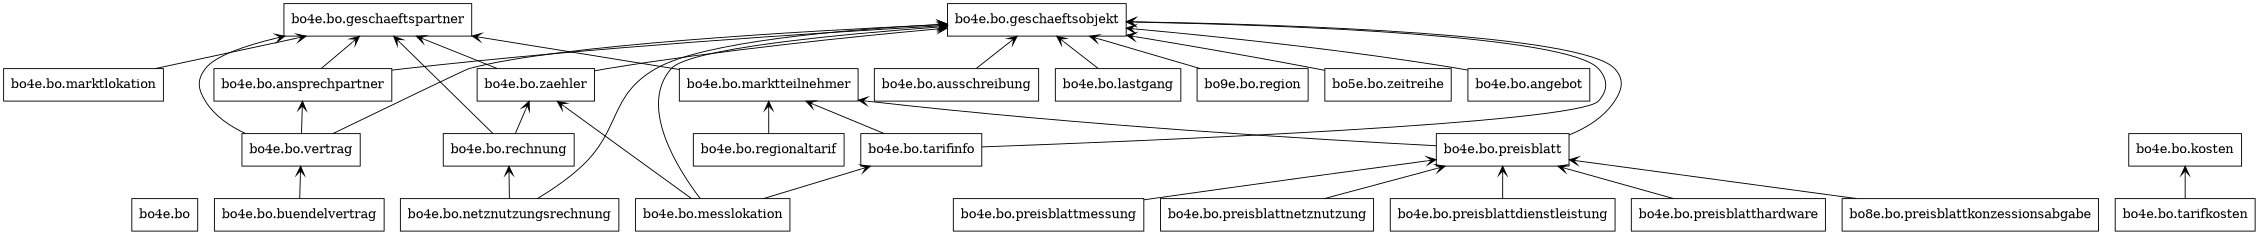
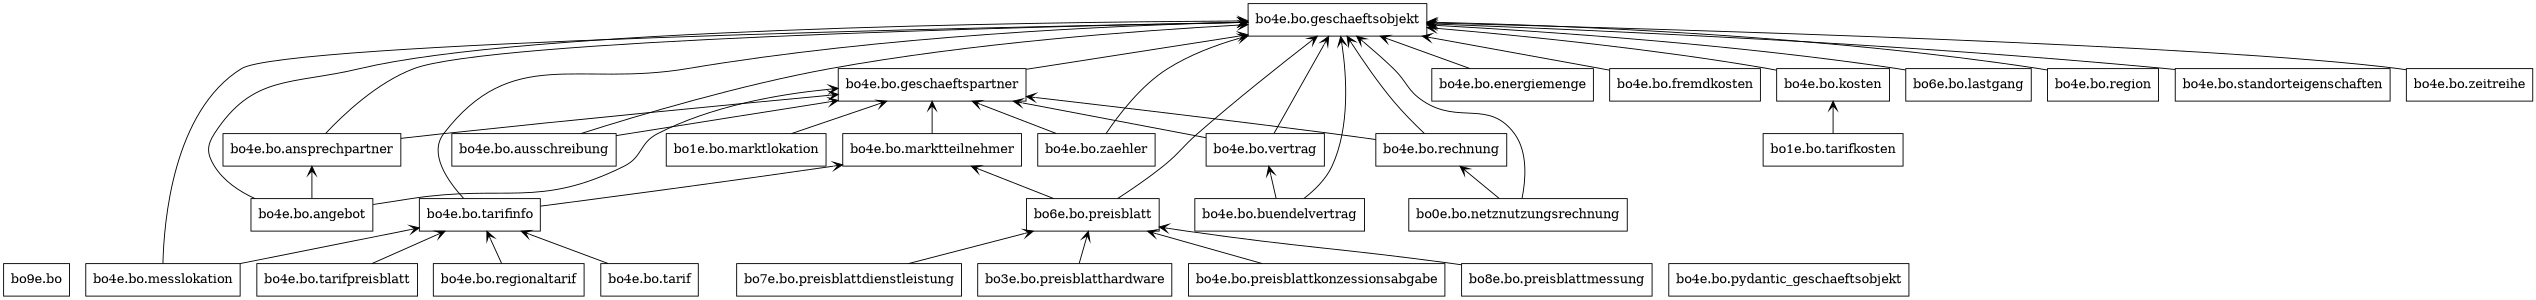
edge "bo4e.bo.kosten" -> "bo4e.bo.geschaeftsobjekt": added
edge "bo4e.bo.geschaeftspartner" -> "bo4e.bo.geschaeftsobjekt": added
node "bo4e.bo.marktlokation": label "bo4e.bo.marktlokation" -> "bo1e.bo.marktlokation"
node "bo4e.bo.lastgang": label "bo4e.bo.lastgang" -> "bo6e.bo.lastgang"
node "bo9e.bo.region": label "bo9e.bo.region" -> "bo4e.bo.region"
node "bo5e.bo.zeitreihe": label "bo5e.bo.zeitreihe" -> "bo4e.bo.zeitreihe"
node "bo4e.bo.energiemenge": added
node "bo4e.bo.fremdkosten": added
node "bo4e.bo.standorteigenschaften": added
edge "bo4e.bo.ausschreibung" -> "bo4e.bo.geschaeftspartner": added
edge "bo4e.bo.vertrag" -> "bo4e.bo.ansprechpartner": now "bo4e.bo.angebot" -> "bo4e.bo.ansprechpartner"
edge "bo4e.bo.rechnung" -> "bo4e.bo.zaehler": now "bo4e.bo.rechnung" -> "bo4e.bo.geschaeftsobjekt"
edge "bo4e.bo.regionaltarif" -> "bo4e.bo.marktteilnehmer": now "bo4e.bo.regionaltarif" -> "bo4e.bo.tarifinfo"
edge "bo4e.bo.buendelvertrag" -> "bo4e.bo.geschaeftsobjekt": added
node "bo4e.bo.preisblatt": label "bo4e.bo.preisblatt" -> "bo6e.bo.preisblatt"
edge "bo4e.bo.messlokation" -> "bo4e.bo.zaehler": removed
edge "bo4e.bo.angebot" -> "bo4e.bo.geschaeftspartner": added
node "bo4e.bo": label "bo4e.bo" -> "bo9e.bo"
node "bo4e.bo.netznutzungsrechnung": label "bo4e.bo.netznutzungsrechnung" -> "bo0e.bo.netznutzungsrechnung"
node "bo4e.bo.preisblattmessung": label "bo4e.bo.preisblattmessung" -> "bo8e.bo.preisblattmessung"
node "bo4e.bo.preisblattnetznutzung": removed
node "bo4e.bo.preisblattdienstleistung": label "bo4e.bo.preisblattdienstleistung" -> "bo7e.bo.preisblattdienstleistung"
node "bo4e.bo.preisblatthardware": label "bo4e.bo.preisblatthardware" -> "bo3e.bo.preisblatthardware"
node "bo8e.bo.preisblattkonzessionsabgabe": label "bo8e.bo.preisblattkonzessionsabgabe" -> "bo4e.bo.preisblattkonzessionsabgabe"
node "bo4e.bo.tarifkosten": label "bo4e.bo.tarifkosten" -> "bo1e.bo.tarifkosten"
node "bo4e.bo.tarifpreisblatt": added
node "bo4e.bo.tarif": added
node "bo4e.bo.pydantic_geschaeftsobjekt": added
